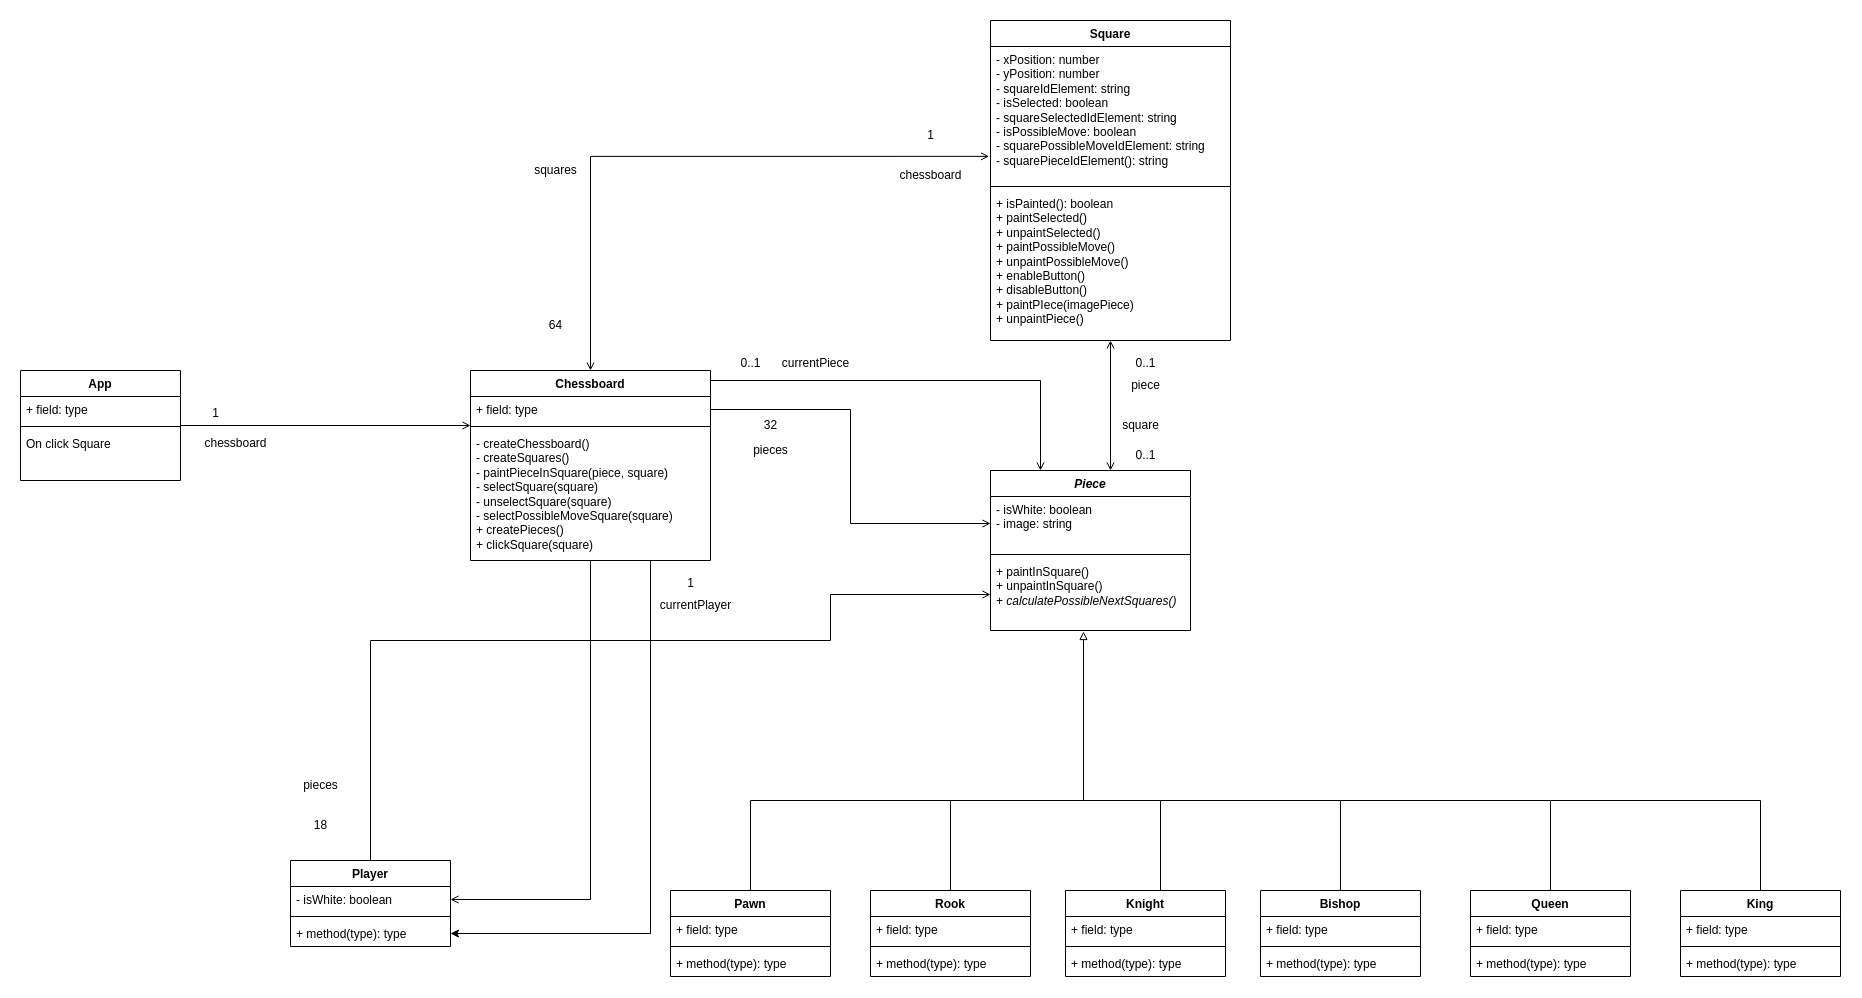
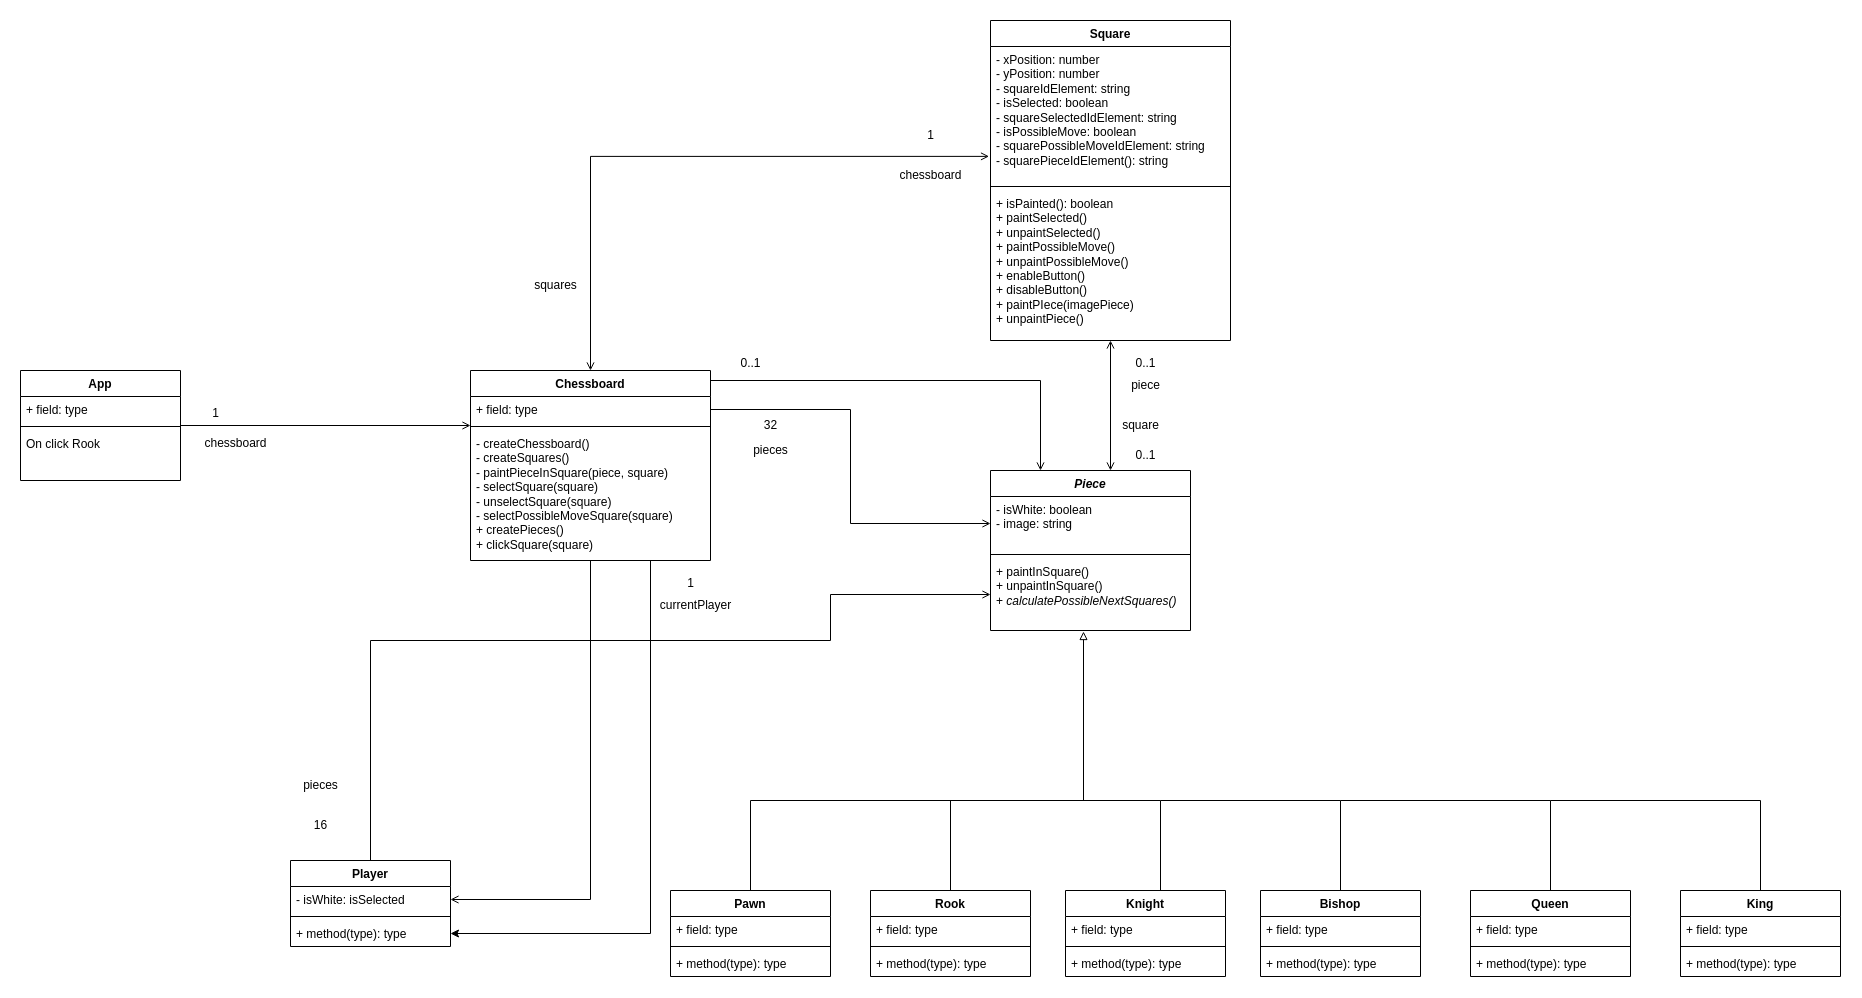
node "squares": moved (556, 171) -> (556, 286)
node "64": removed
node "currentPiece": removed
node "On click Square": label "On click Square" -> "On click Rook"
node "18": label "18" -> "16"
node "- isWhite: boolean": label "- isWhite: boolean" -> "- isWhite: isSelected"
